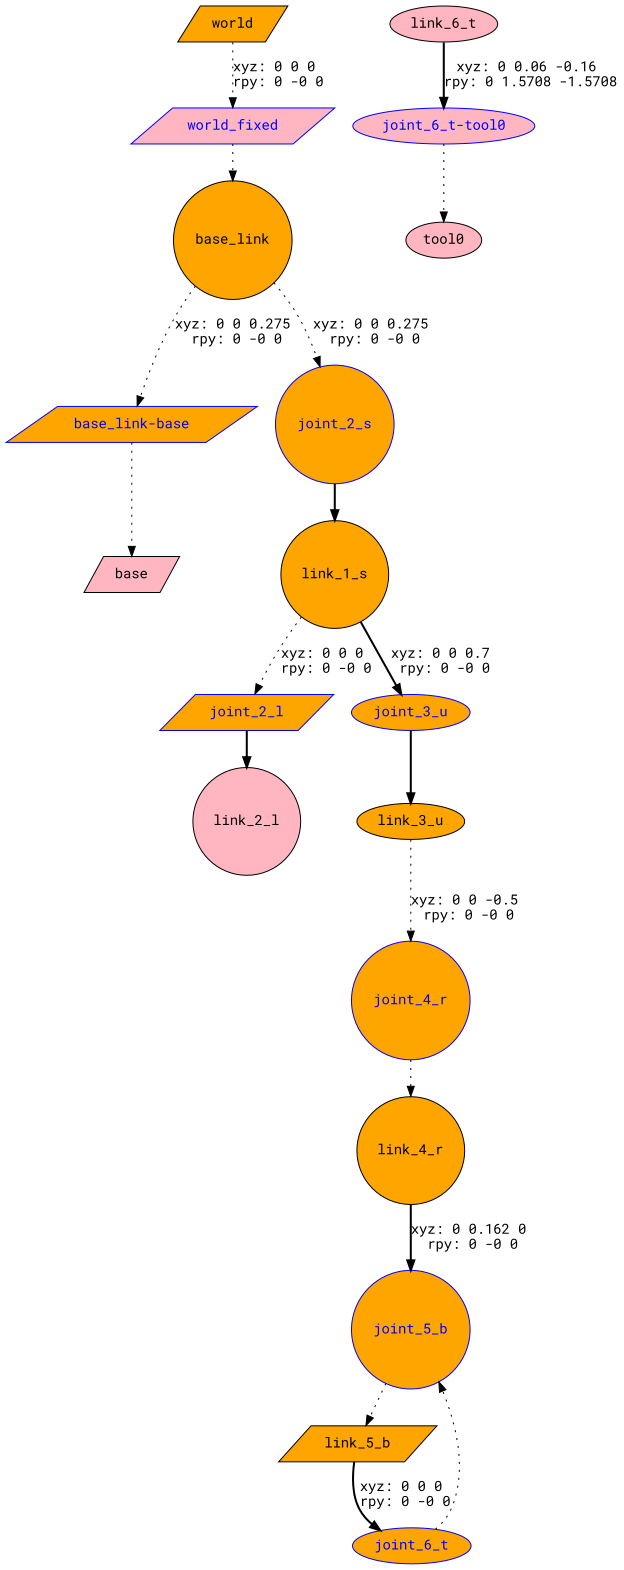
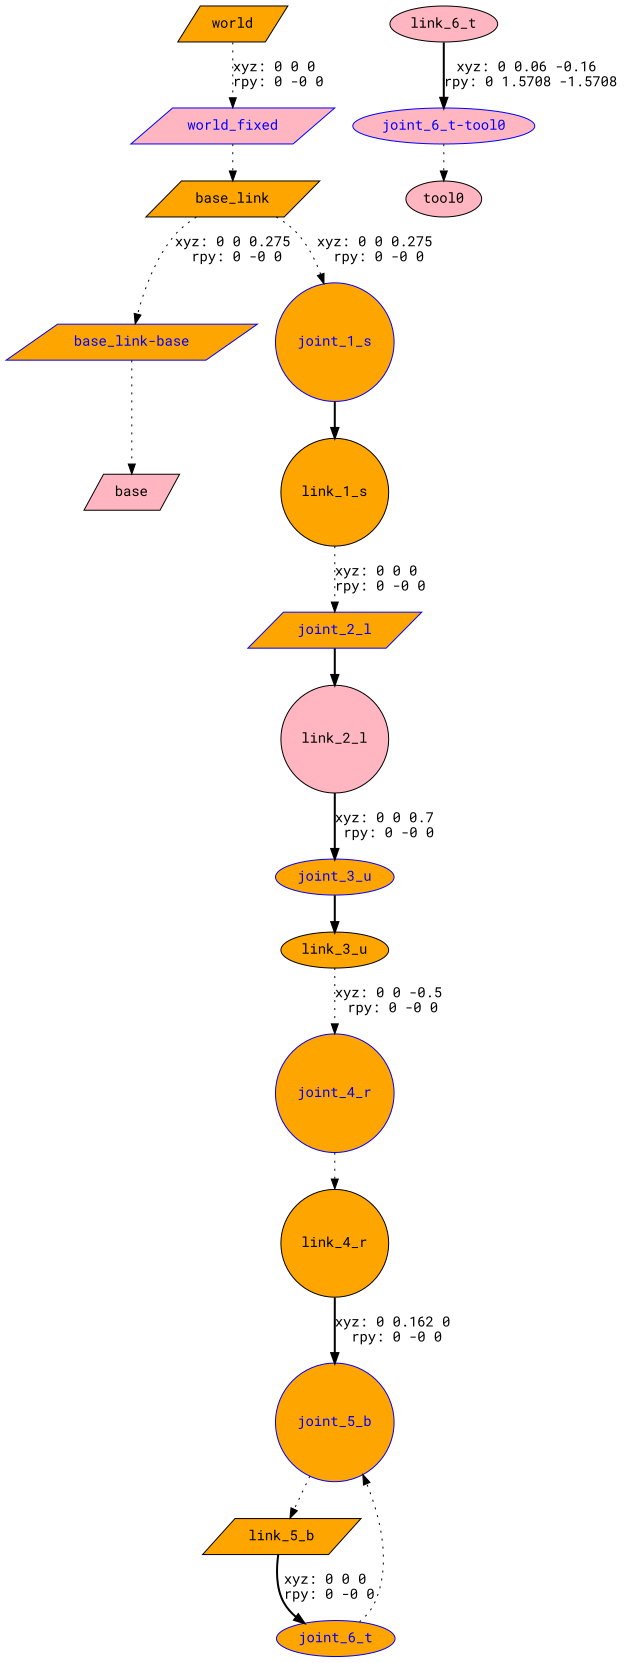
node "base_link": shape circle -> parallelogram
node "joint_2_s": label "joint_2_s" -> "joint_1_s"
edge "link_1_s" -> "joint_3_u": now "link_2_l" -> "joint_3_u"
